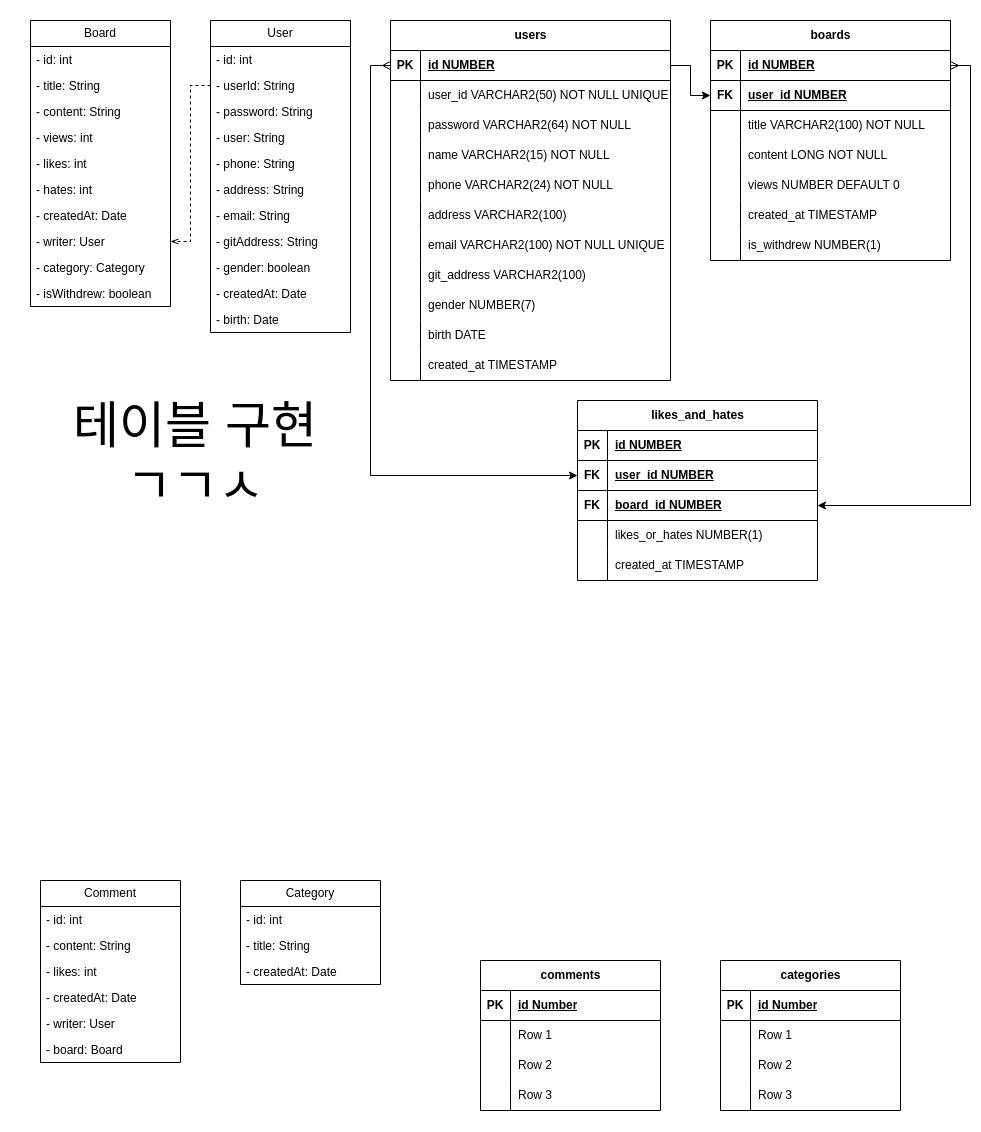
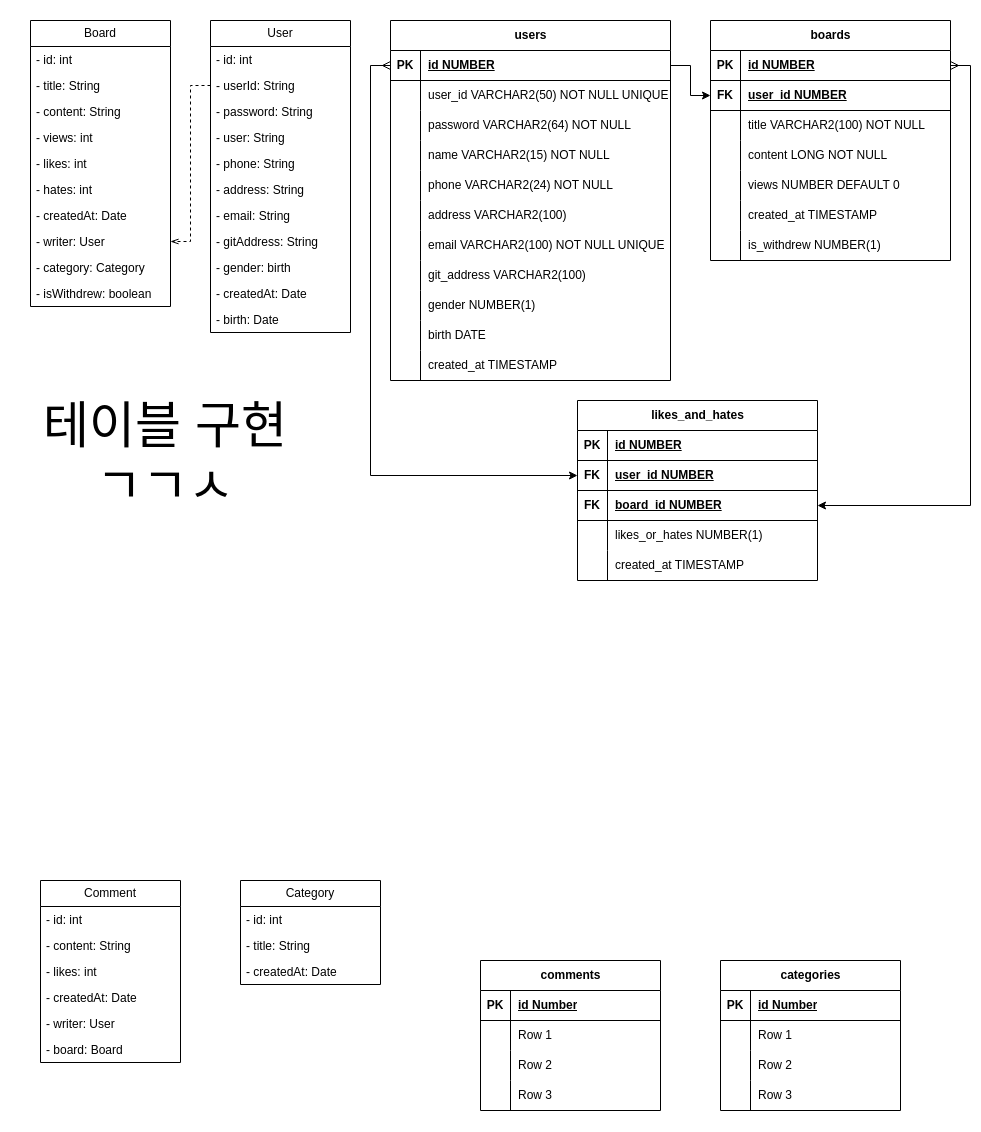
node "- gender: boolean": label "- gender: boolean" -> "- gender: birth"
node "gender NUMBER(7)": label "gender NUMBER(7)" -> "gender NUMBER(1)"
node "테이블 구현 ㄱㄱㅅ": moved (196, 456) -> (166, 456)
